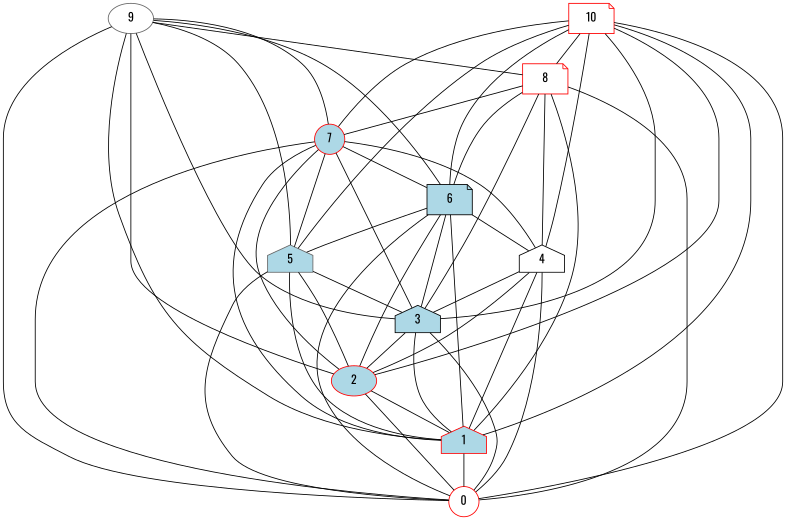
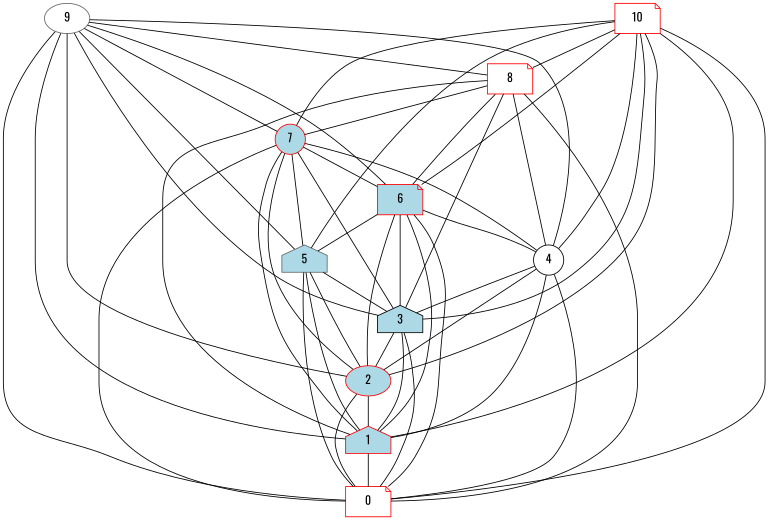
edge "9" -- "4": added
node "6": color black -> red
node "4": shape house -> circle
node "0": shape circle -> note
